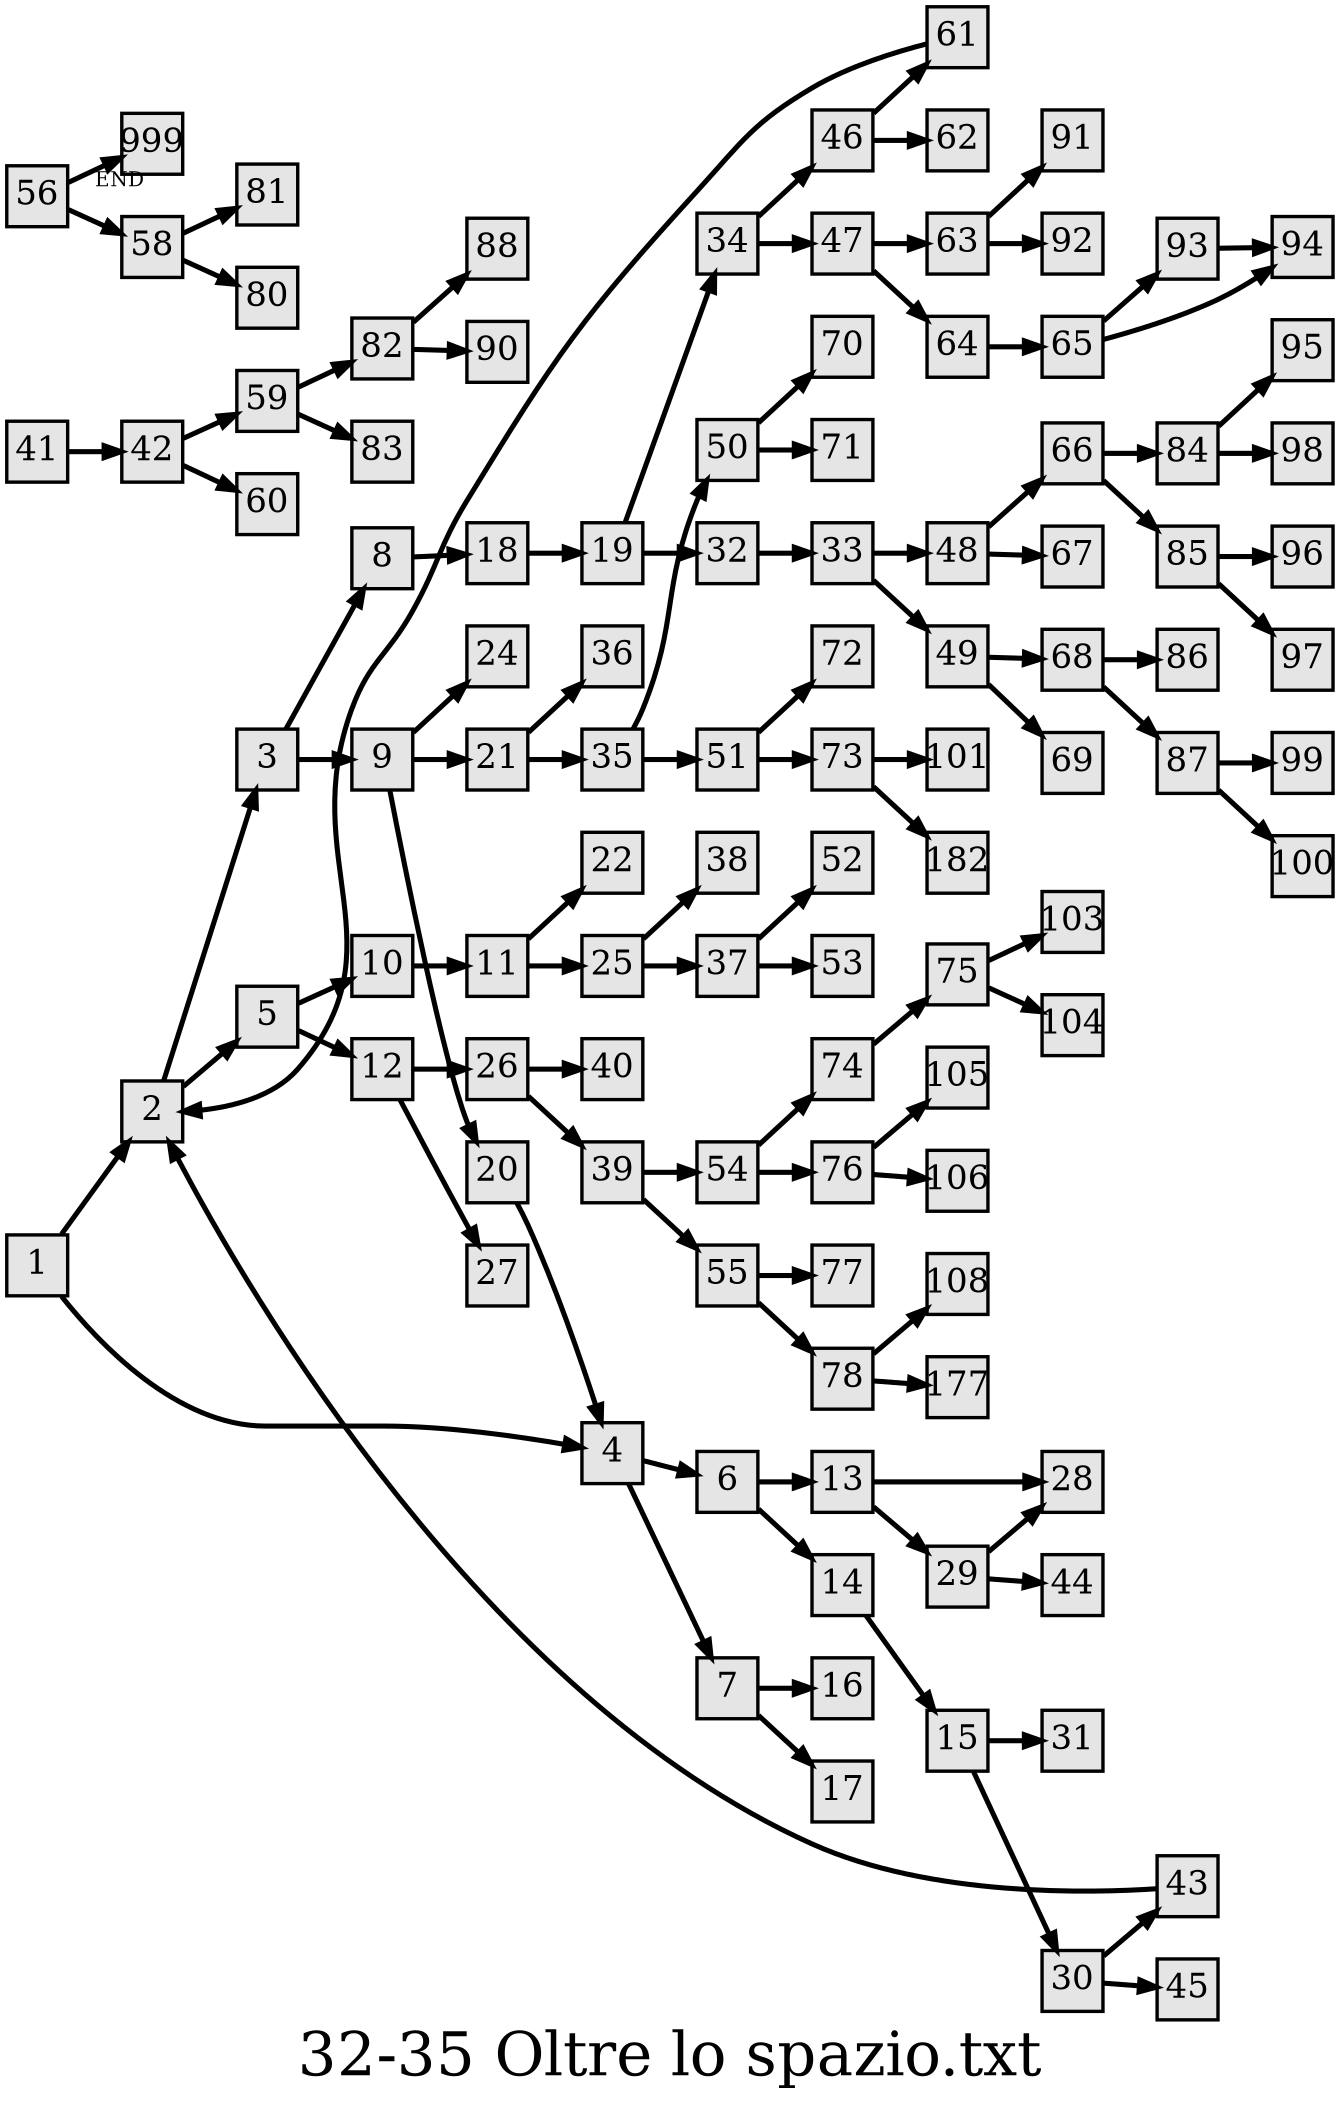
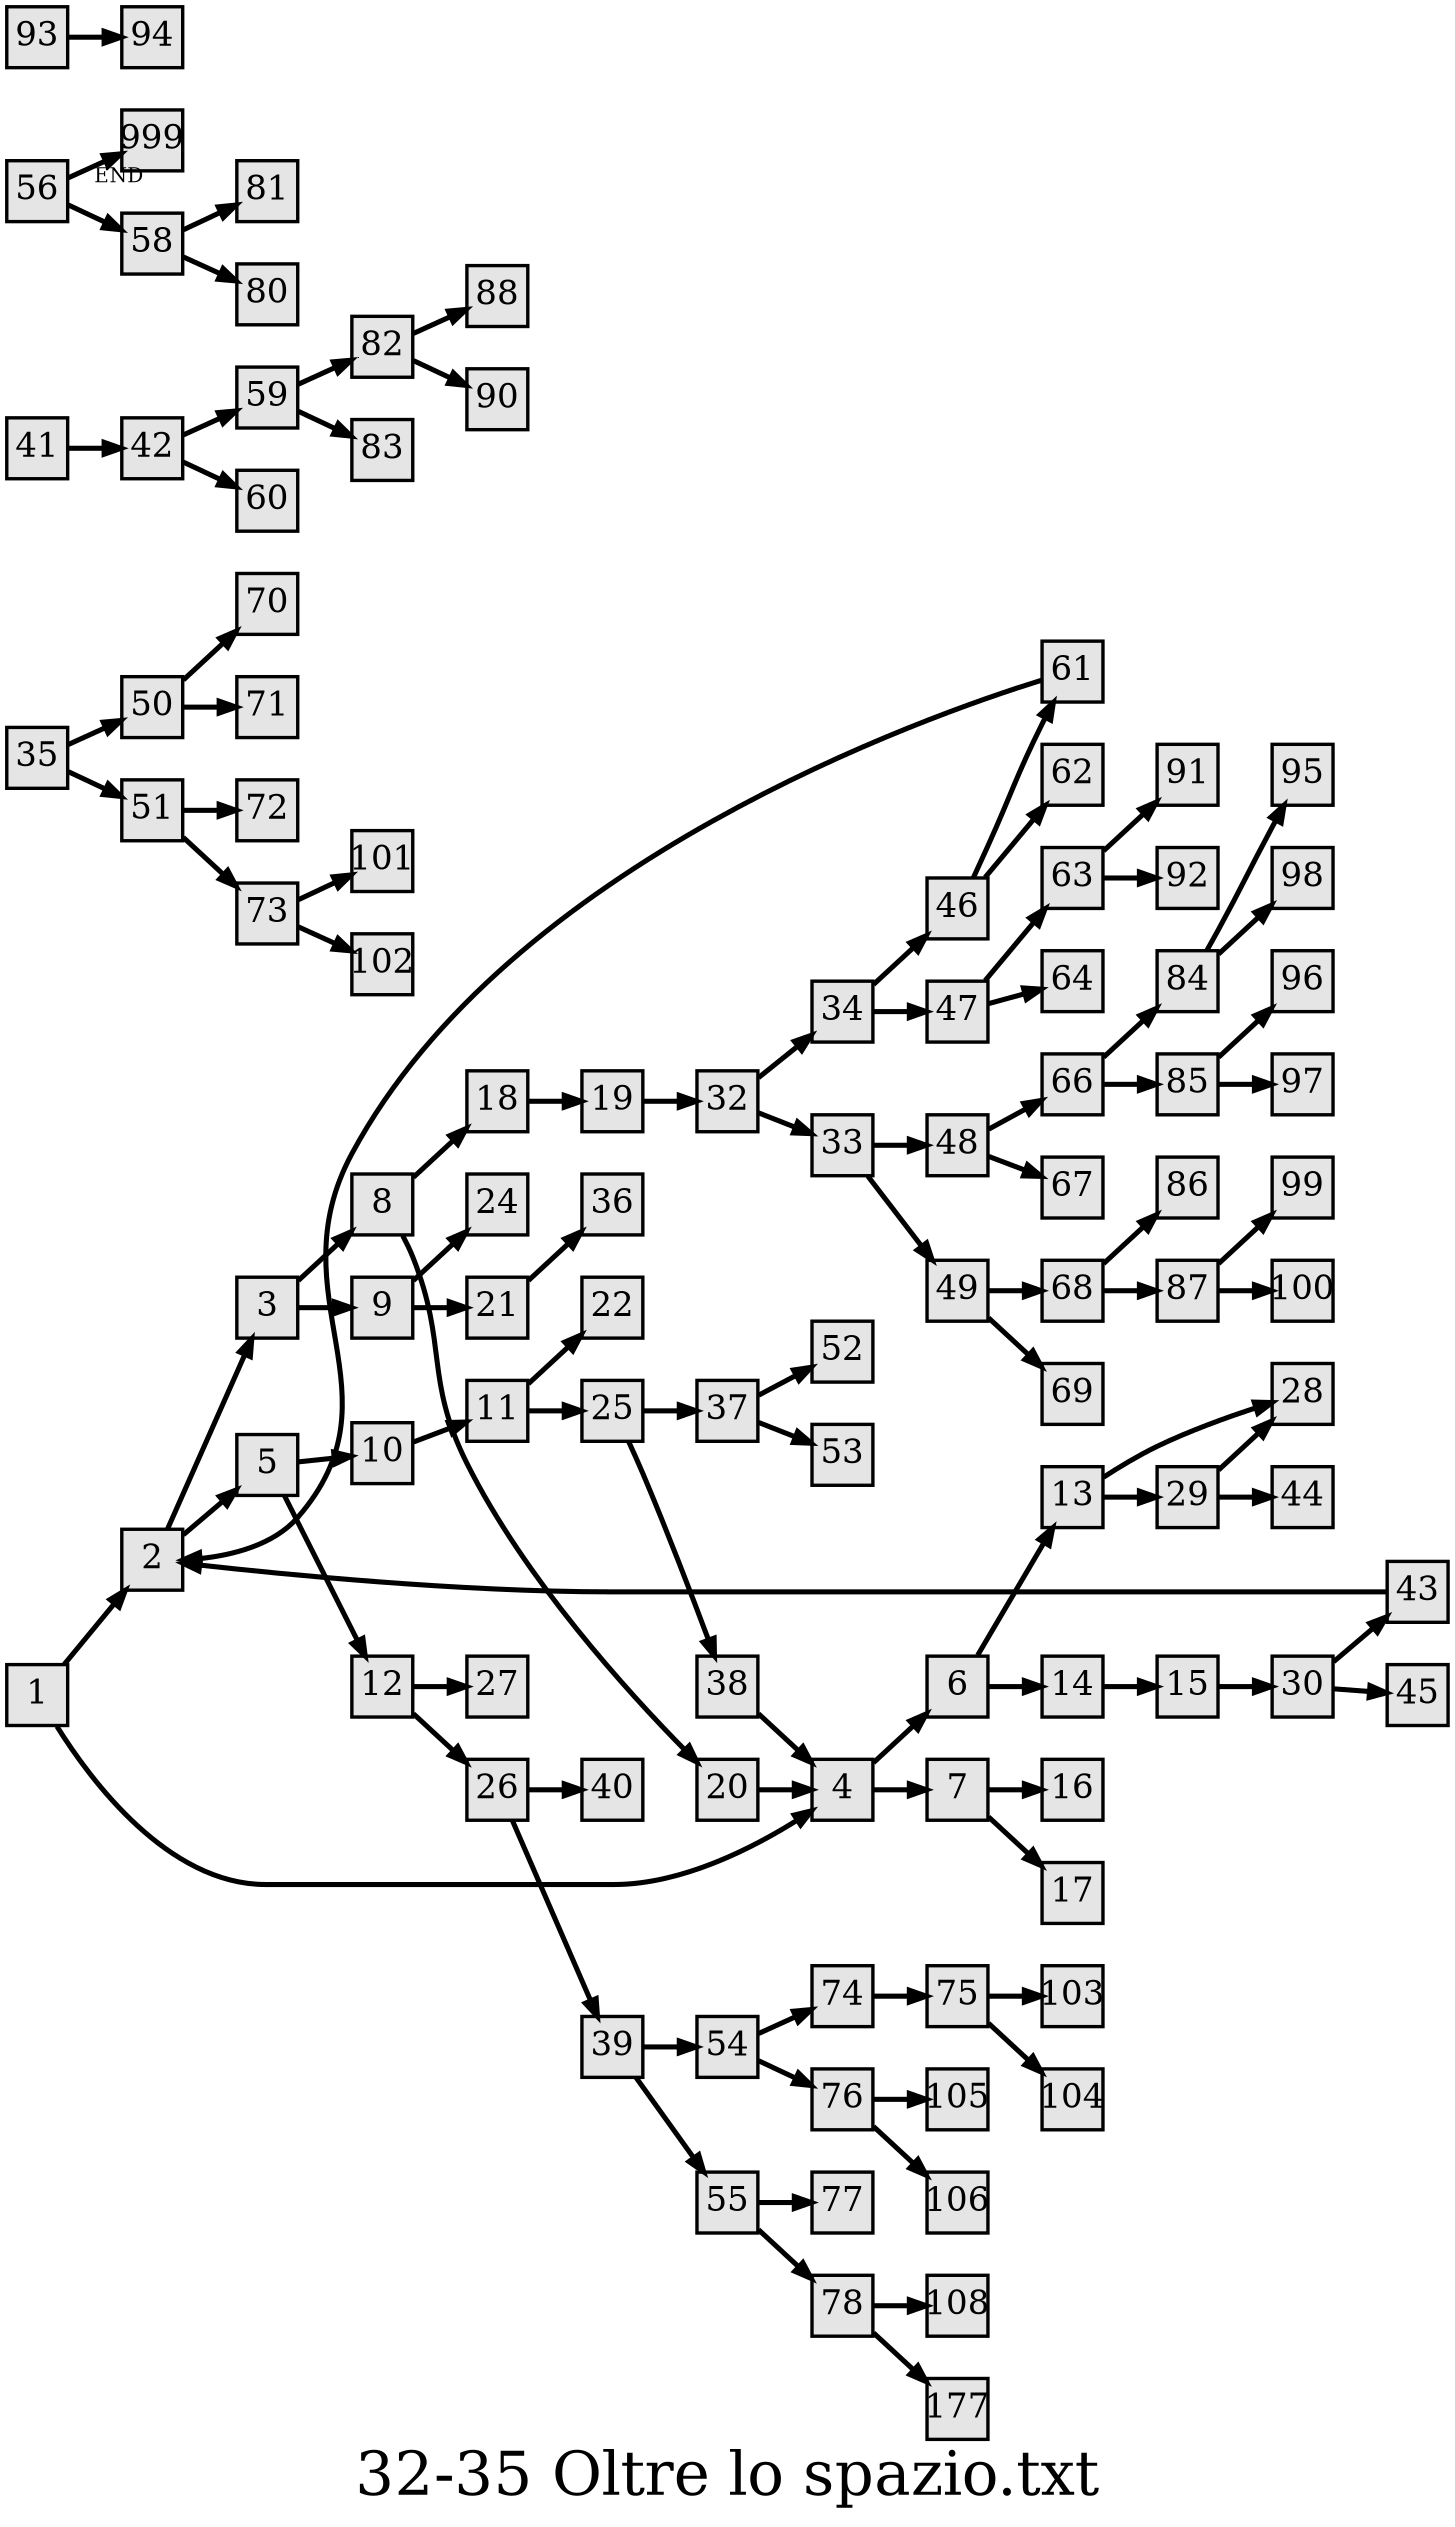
node "65": removed
edge "19" -> "34": now "32" -> "34"
edge "21" -> "35": removed
node "182": label "182" -> "102"
edge "9" -> "20": now "8" -> "20"
edge "38" -> "4": added
node "31": removed
